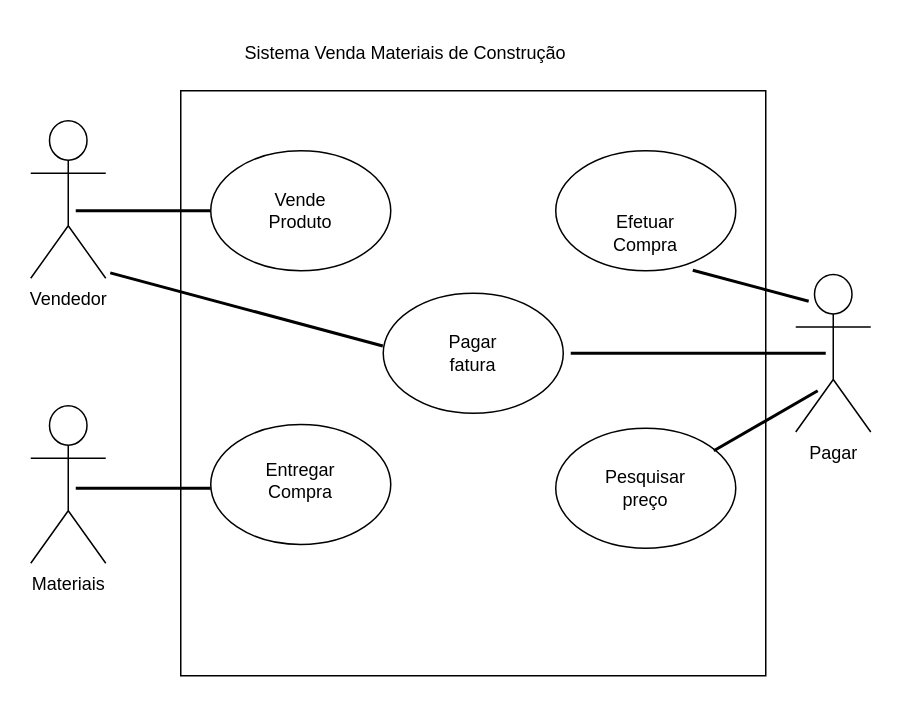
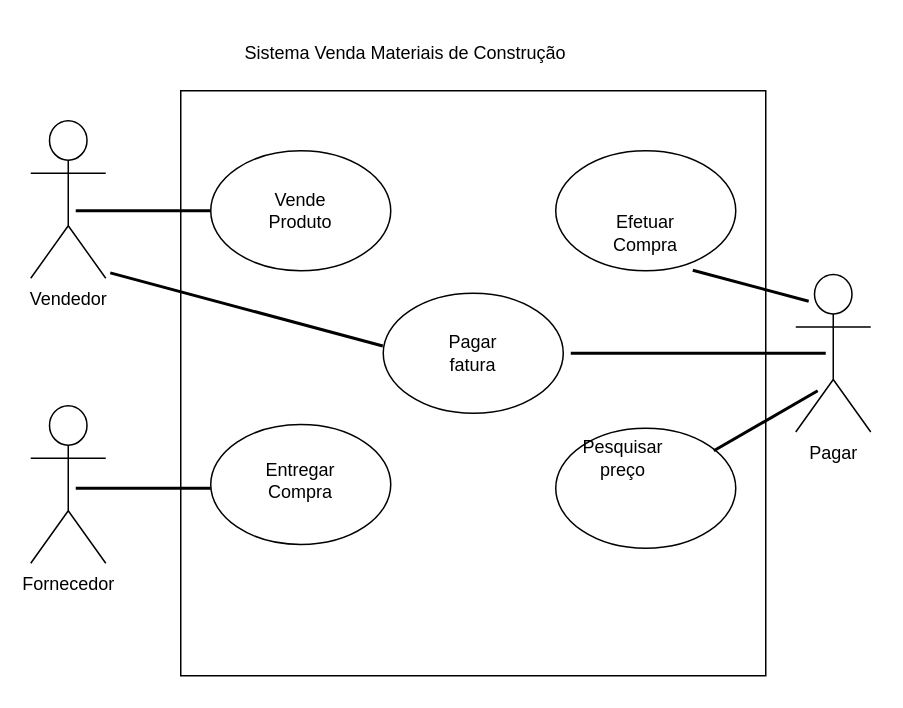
node "Pesquisar preço": moved (646, 488) -> (623, 458)
node "Materiais": label "Materiais" -> "Fornecedor"
